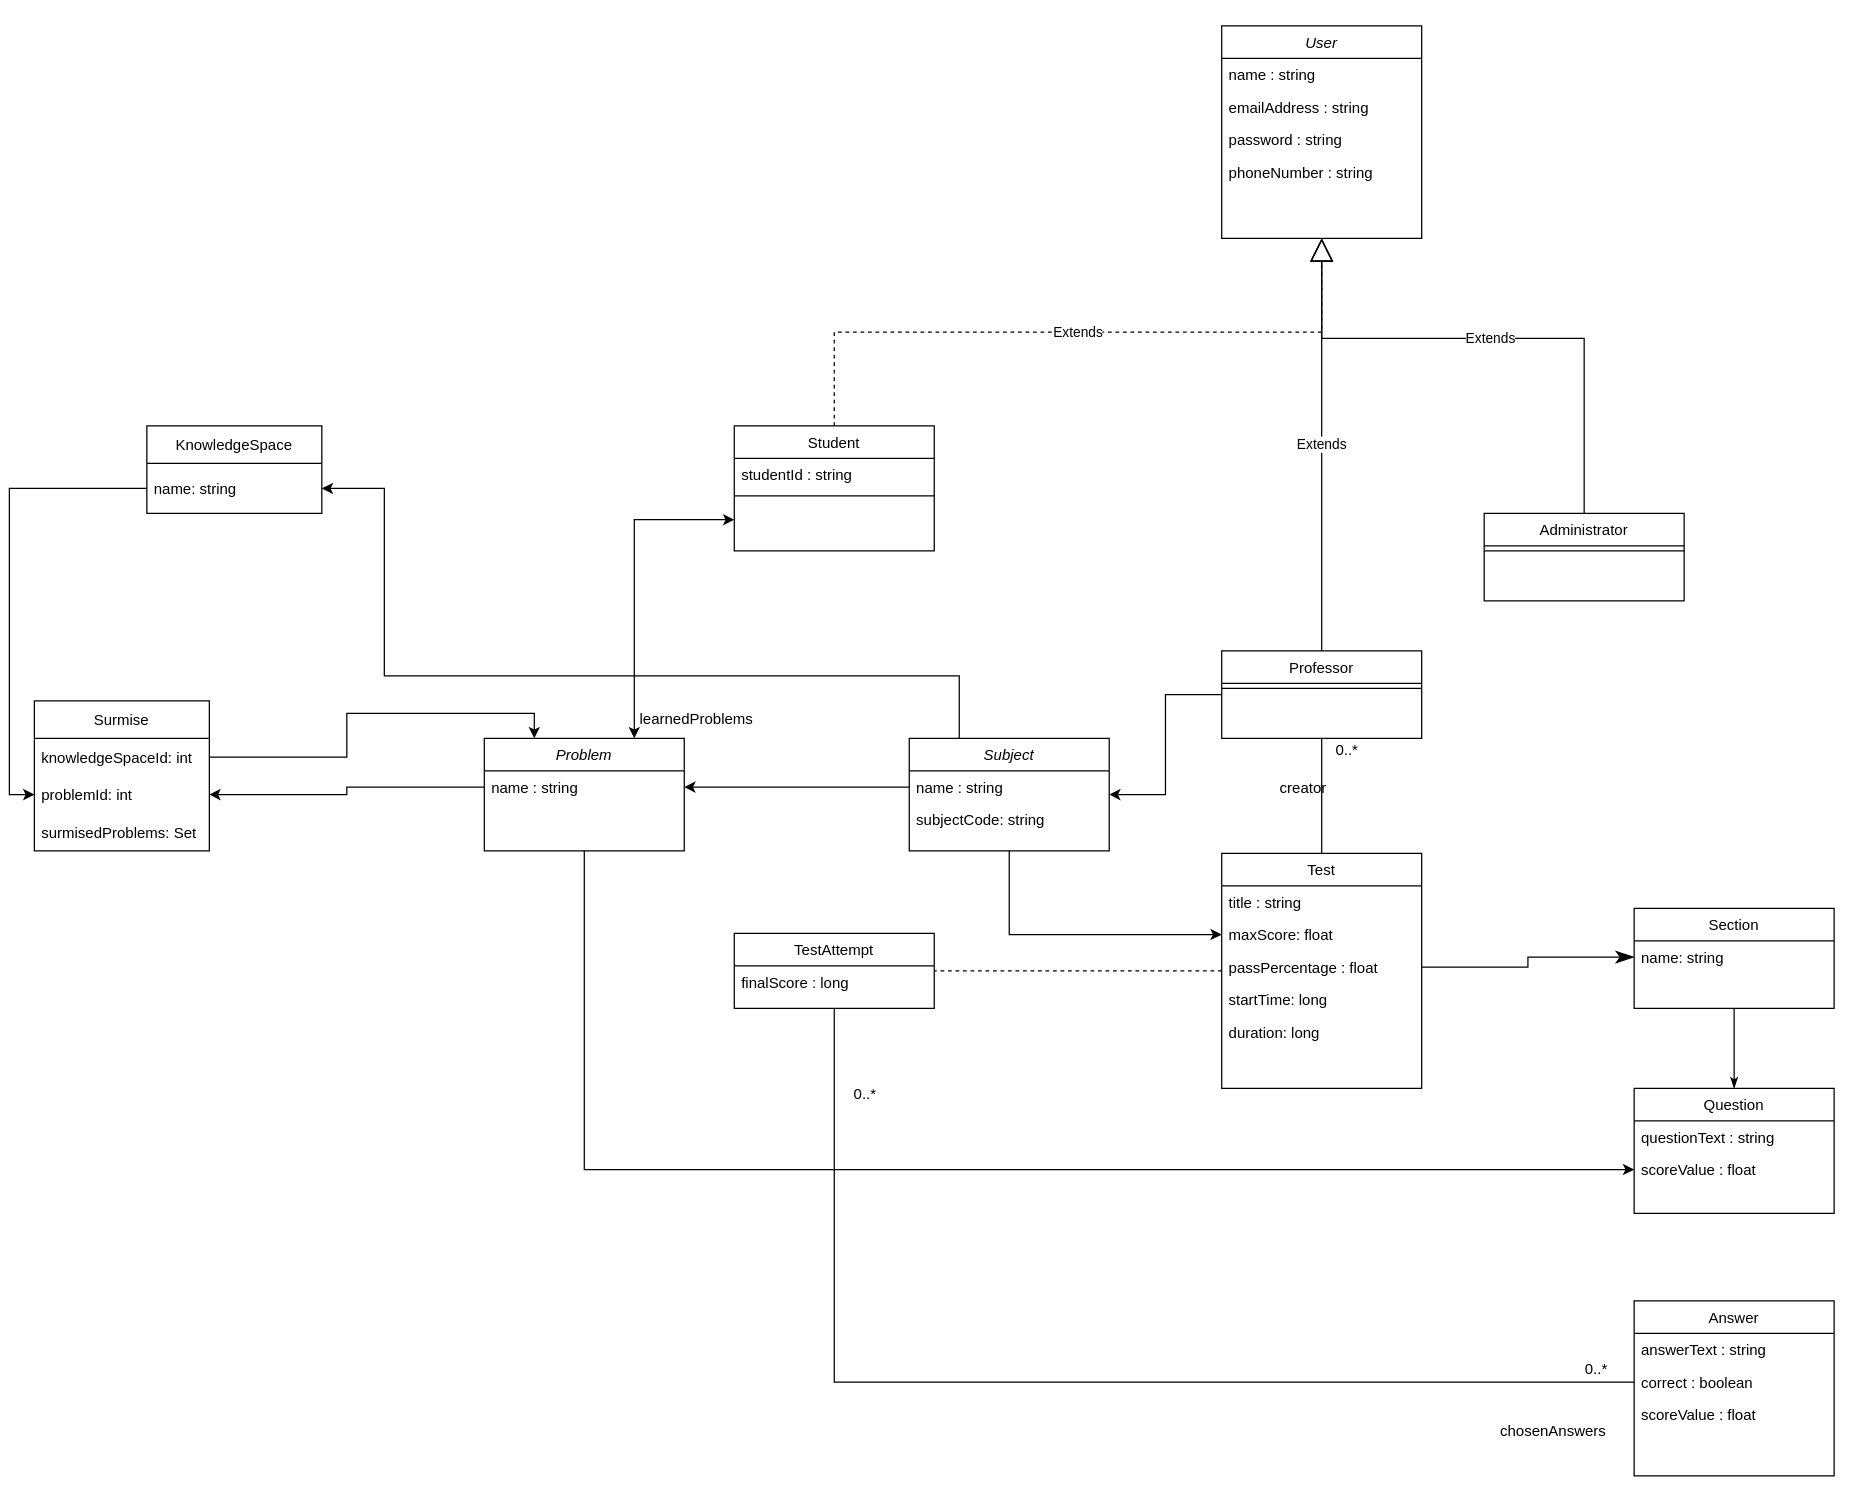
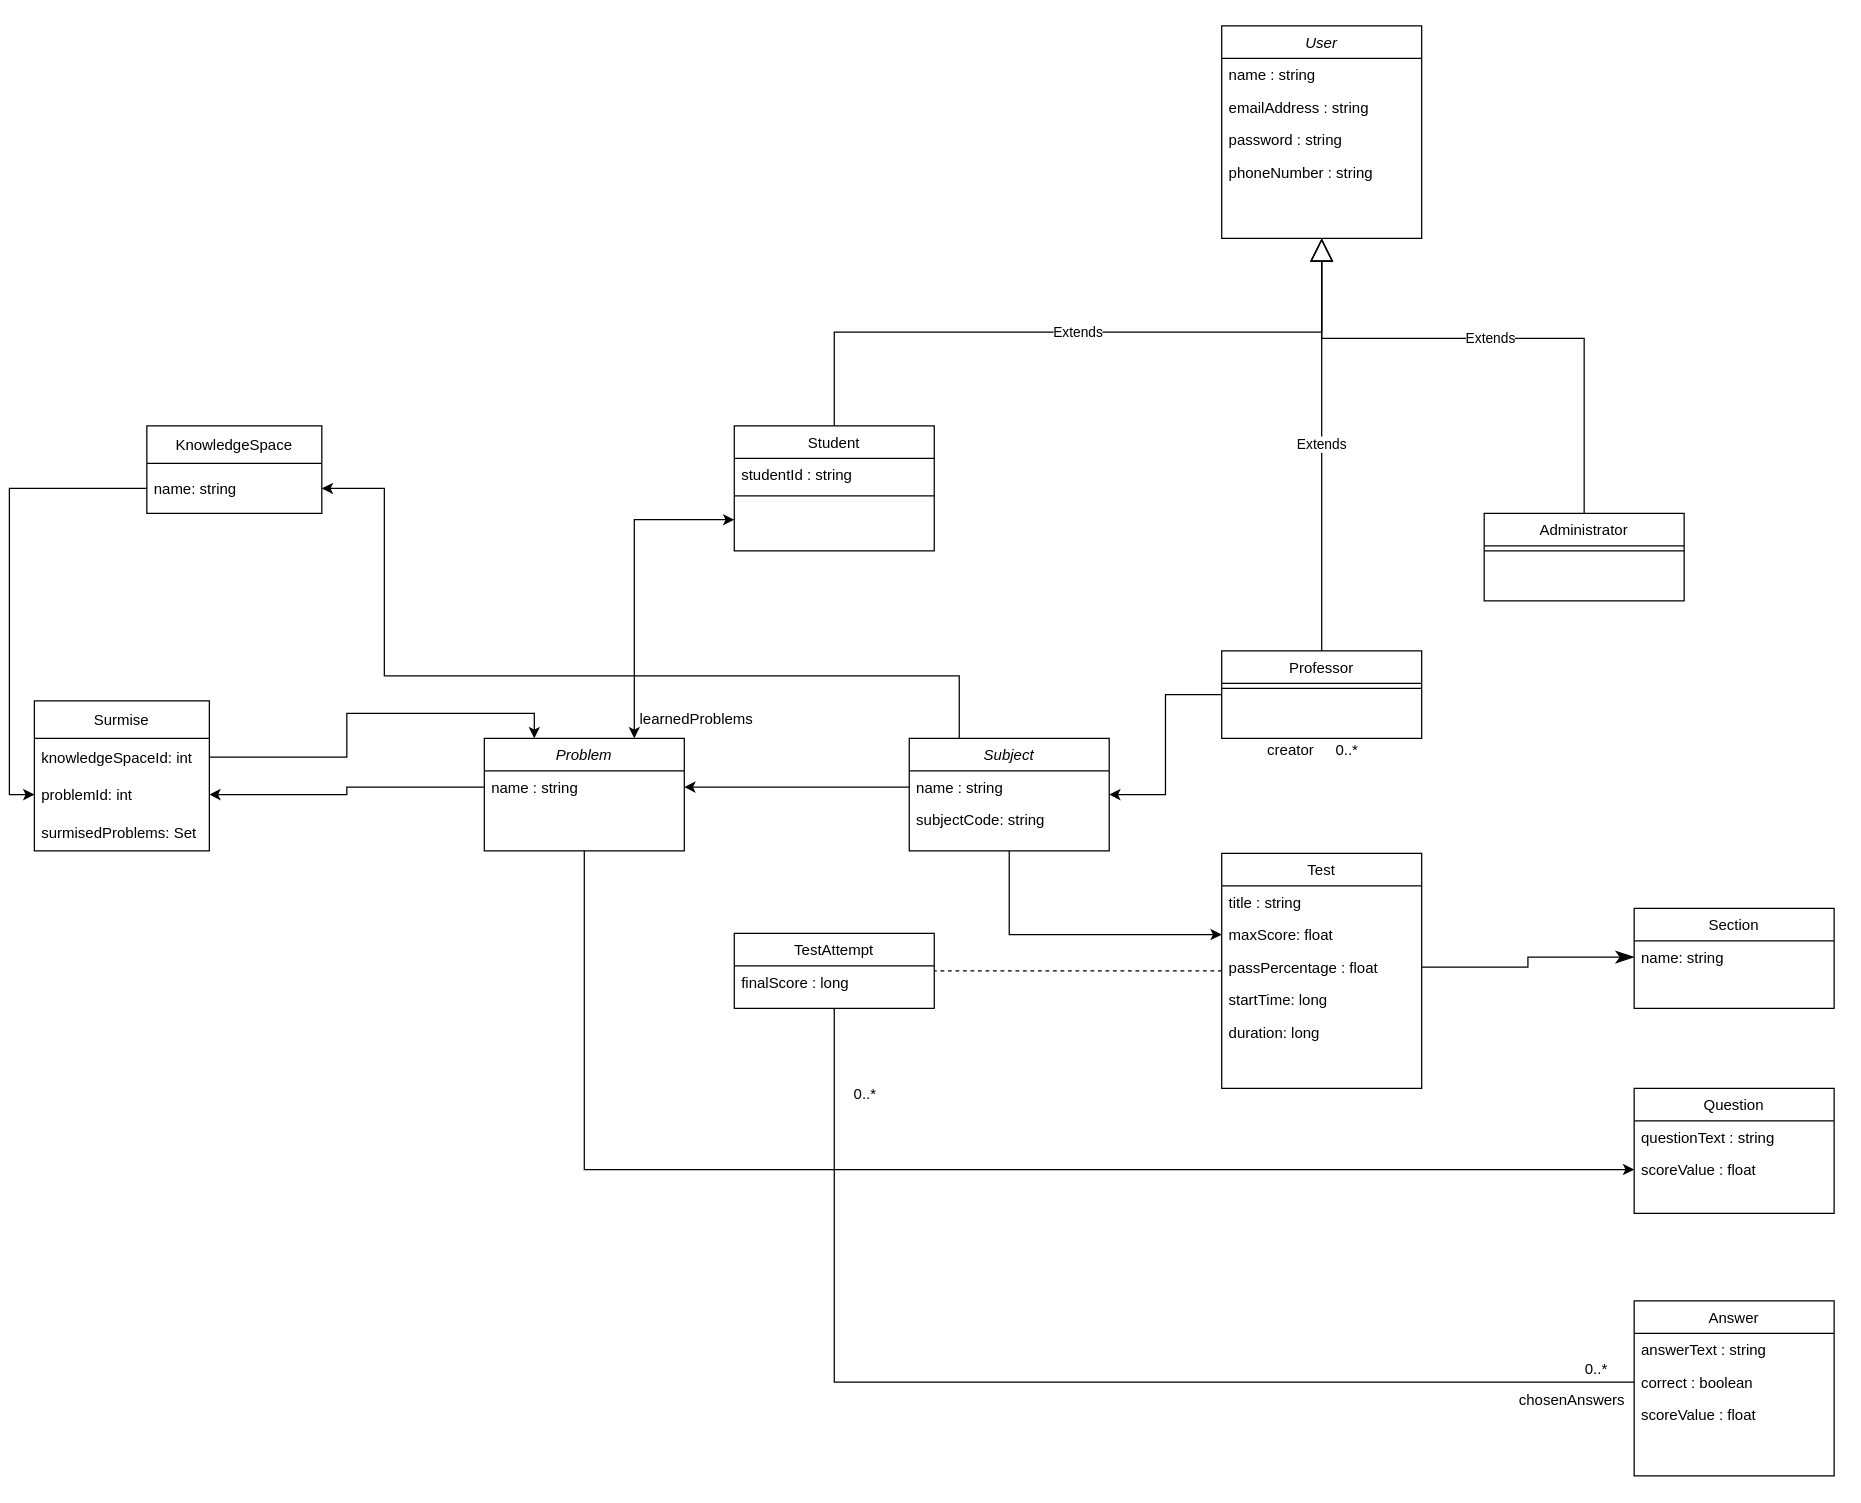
edge "Student" -> "User": style dashed -> solid
node "creator": moved (1303, 788) -> (1291, 751)
edge "Professor" -- "Test": removed
edge "Section" -> "Question": removed
node "chosenAnswers": moved (1553, 1432) -> (1572, 1401)
